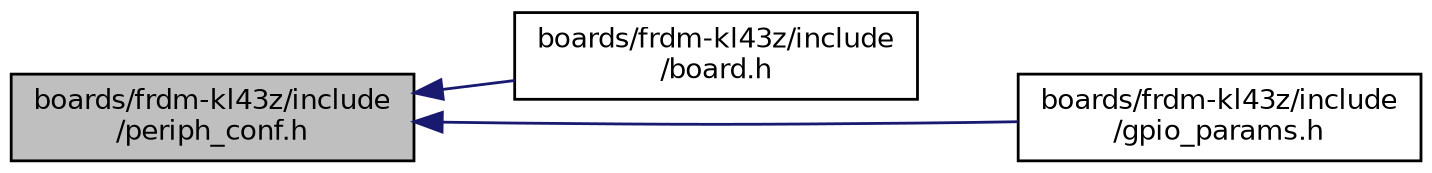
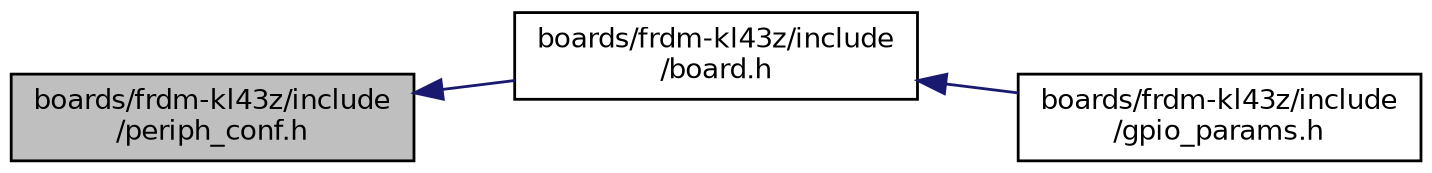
edge "boards/frdm-kl43z/include /gpio_params.h" -> "boards/frdm-kl43z/include /periph_conf.h": now "boards/frdm-kl43z/include /gpio_params.h" -> "boards/frdm-kl43z/include /board.h"
